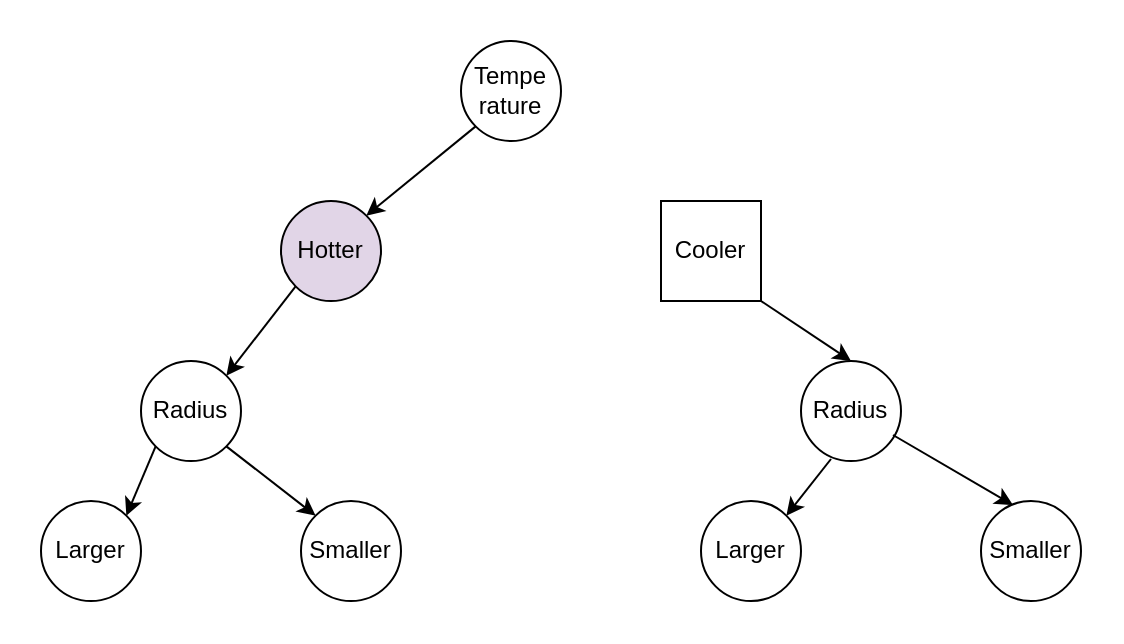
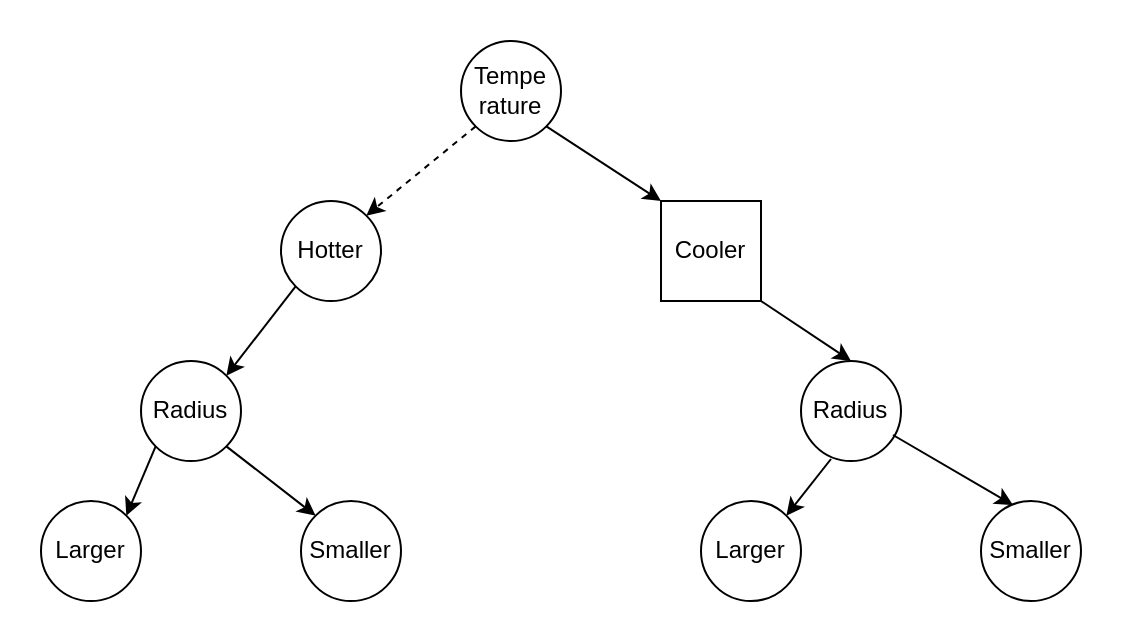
edge "Tempe rature" -> "Cooler": added
edge "Tempe rature" -> "Hotter": style solid -> dashed
node "Hotter": fillcolor #e1d5e7 -> #ffffff
